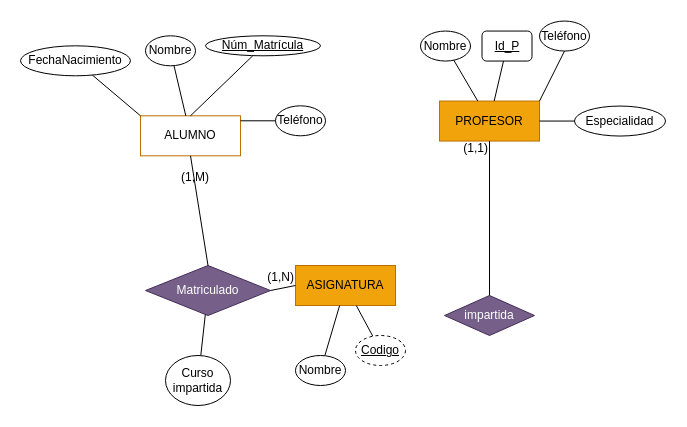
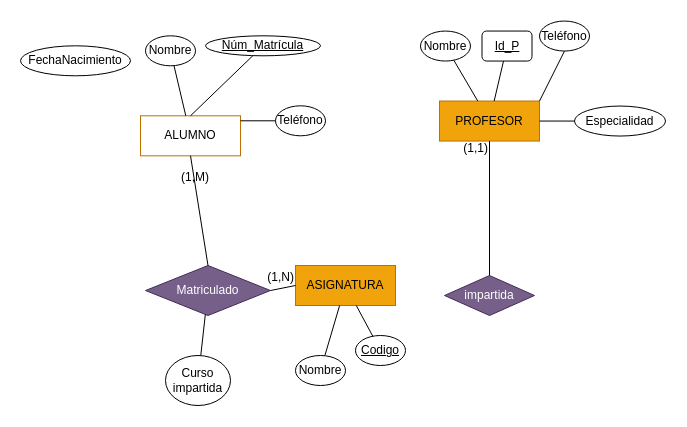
edge "FechaNacimiento" -- "ALUMNO": removed
node "impartida": moved (490, 316) -> (490, 296)
node "Codigo": style dashed -> solid
